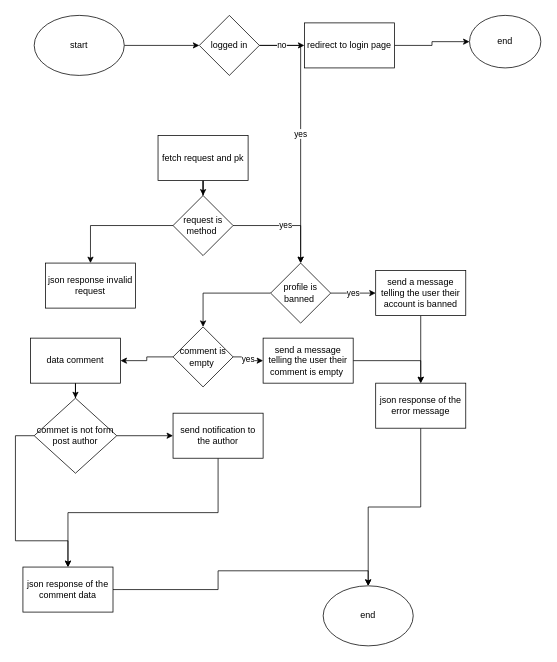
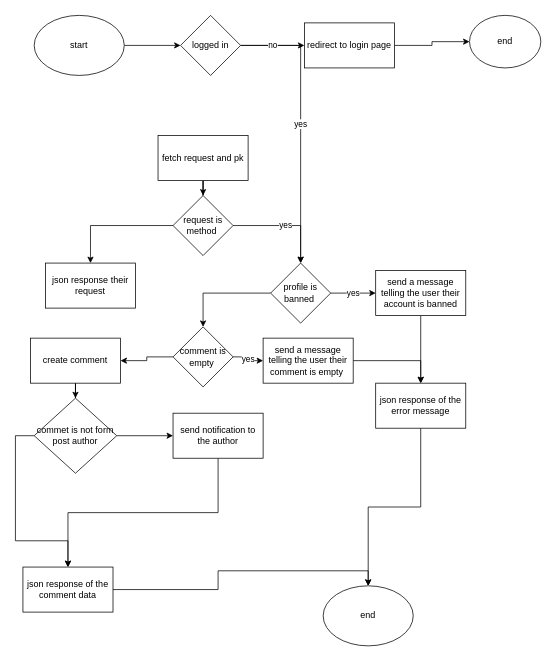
node "logged in": moved (229, 45) -> (210, 45)
node "json response invalid request": label "json response invalid request" -> "json response their request"
node "data comment": label "data comment" -> "create comment"
